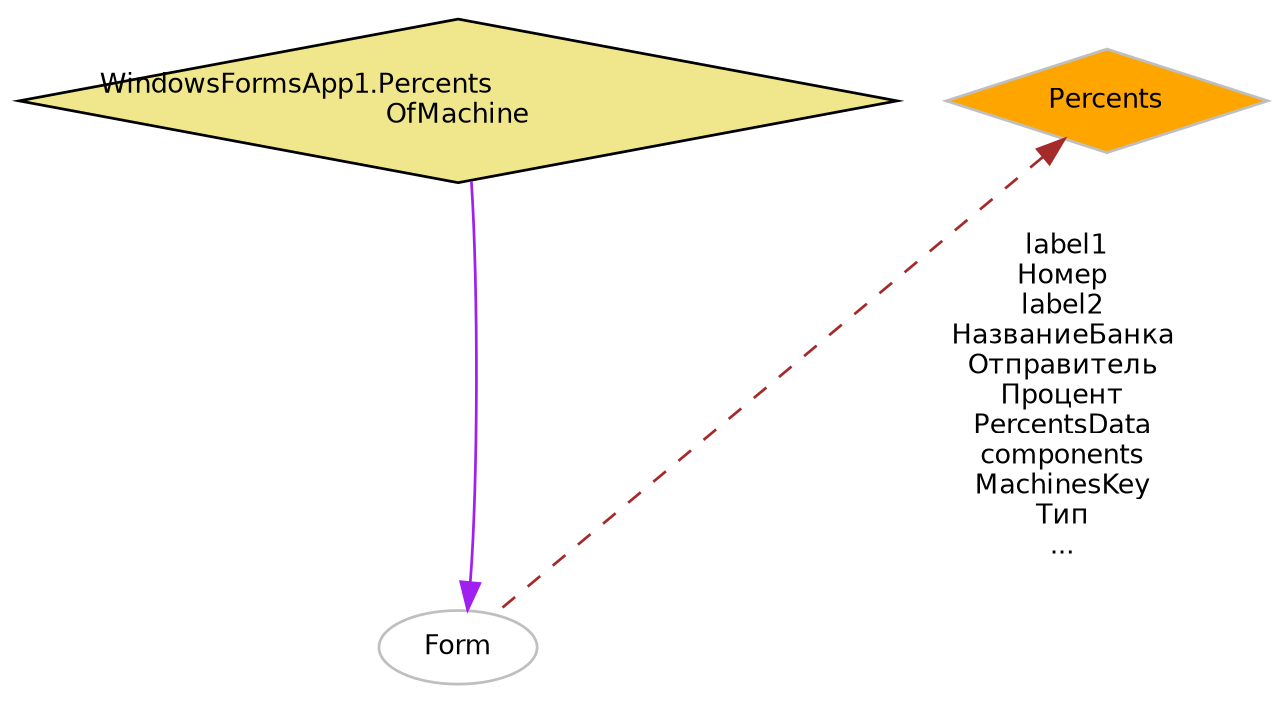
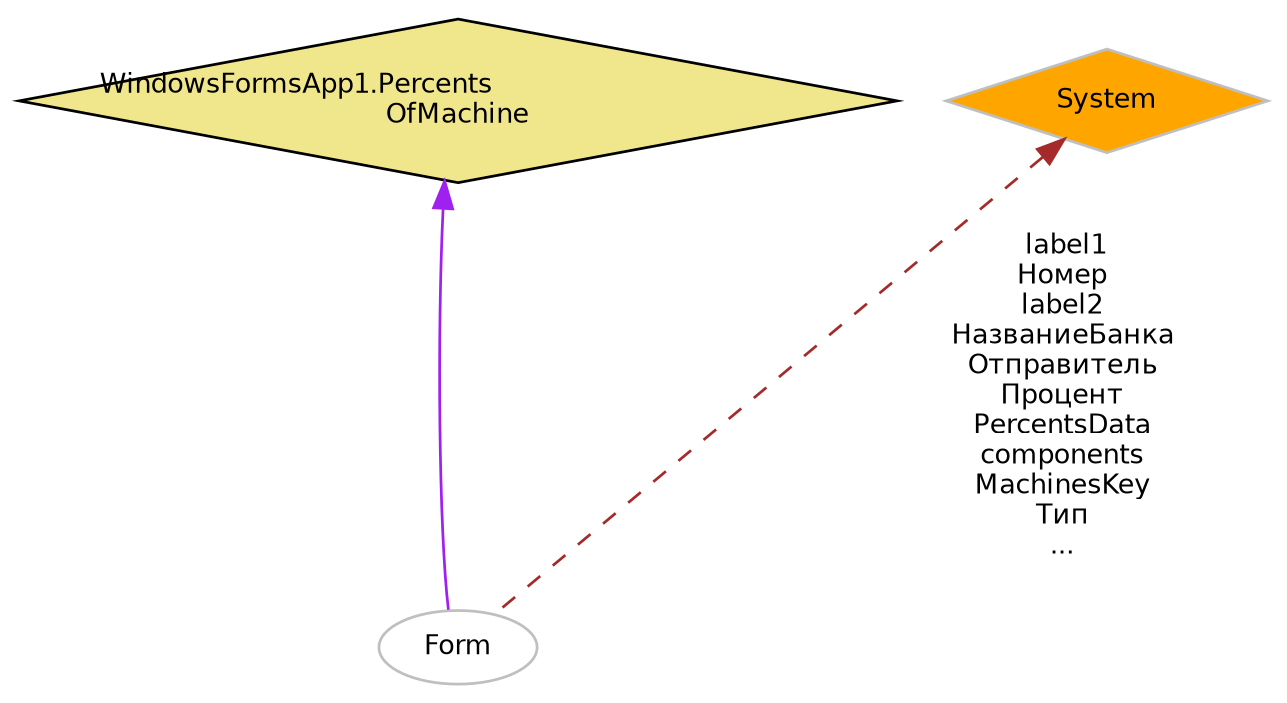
node "Percents": label "Percents" -> "System"
edge "WindowsFormsApp1.Percents OfMachine" -> "Form": reversed
